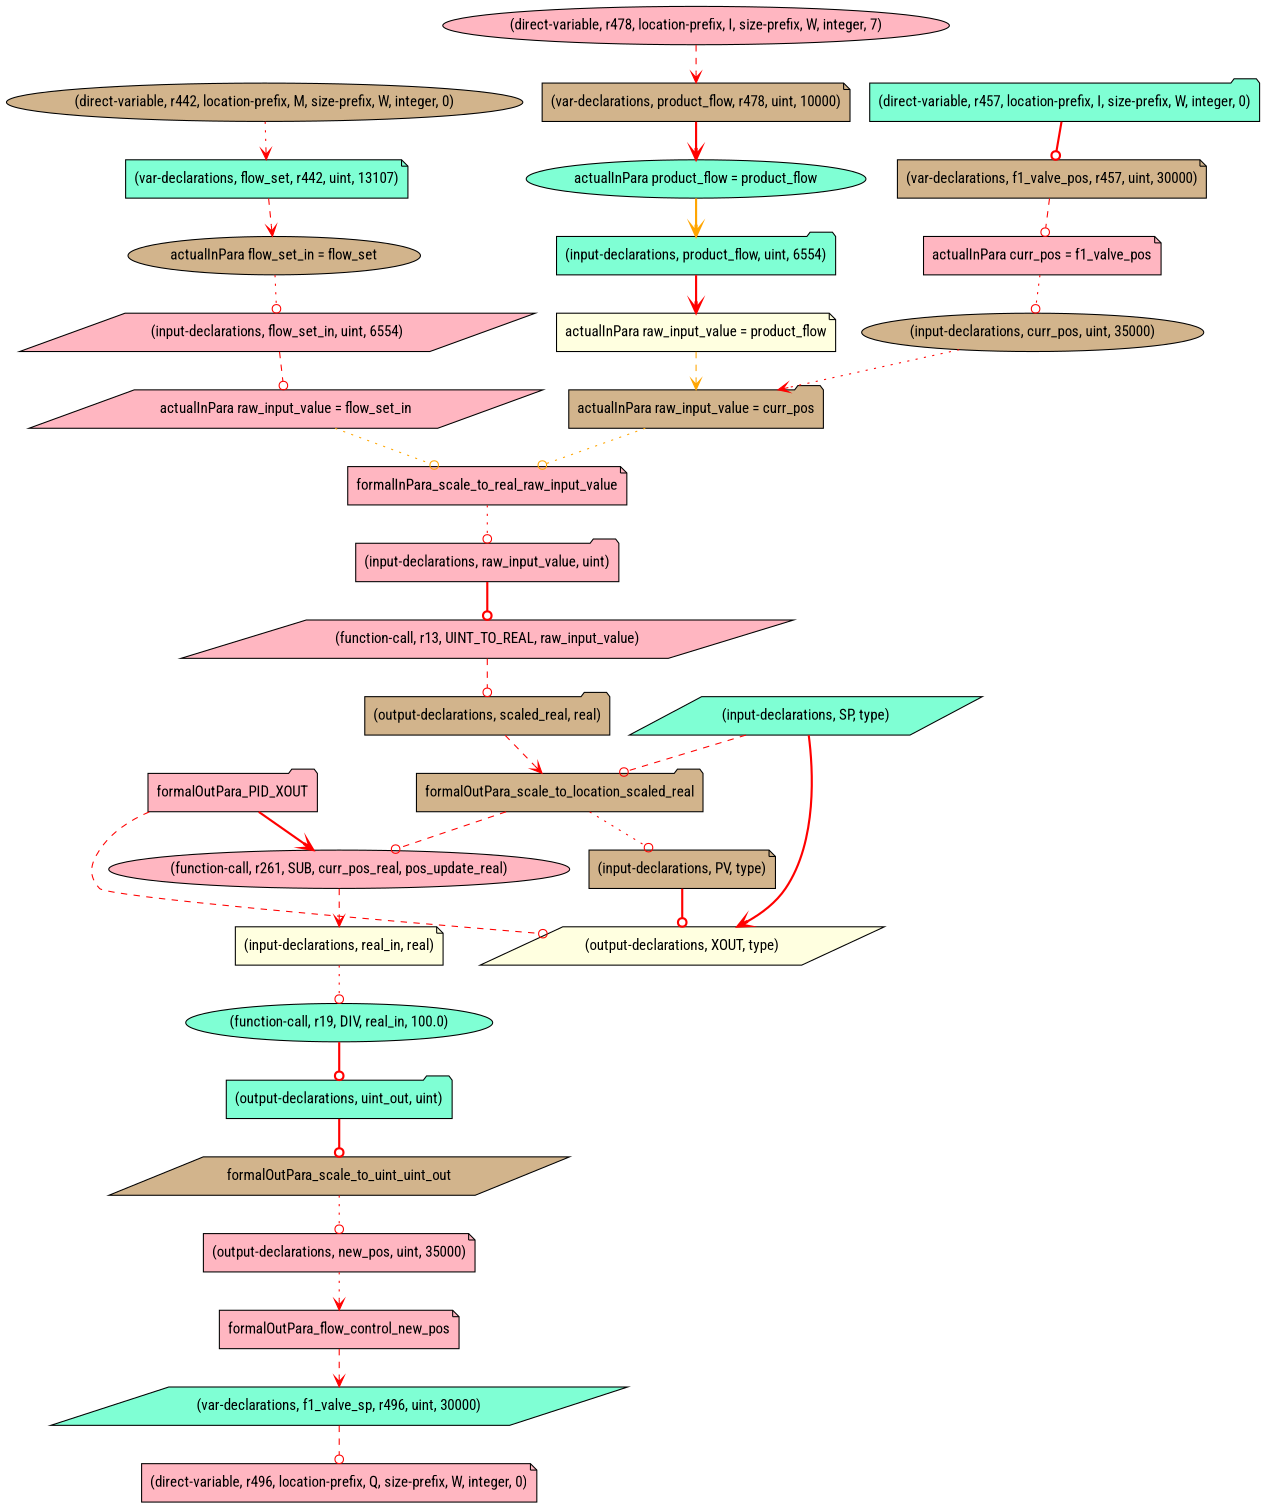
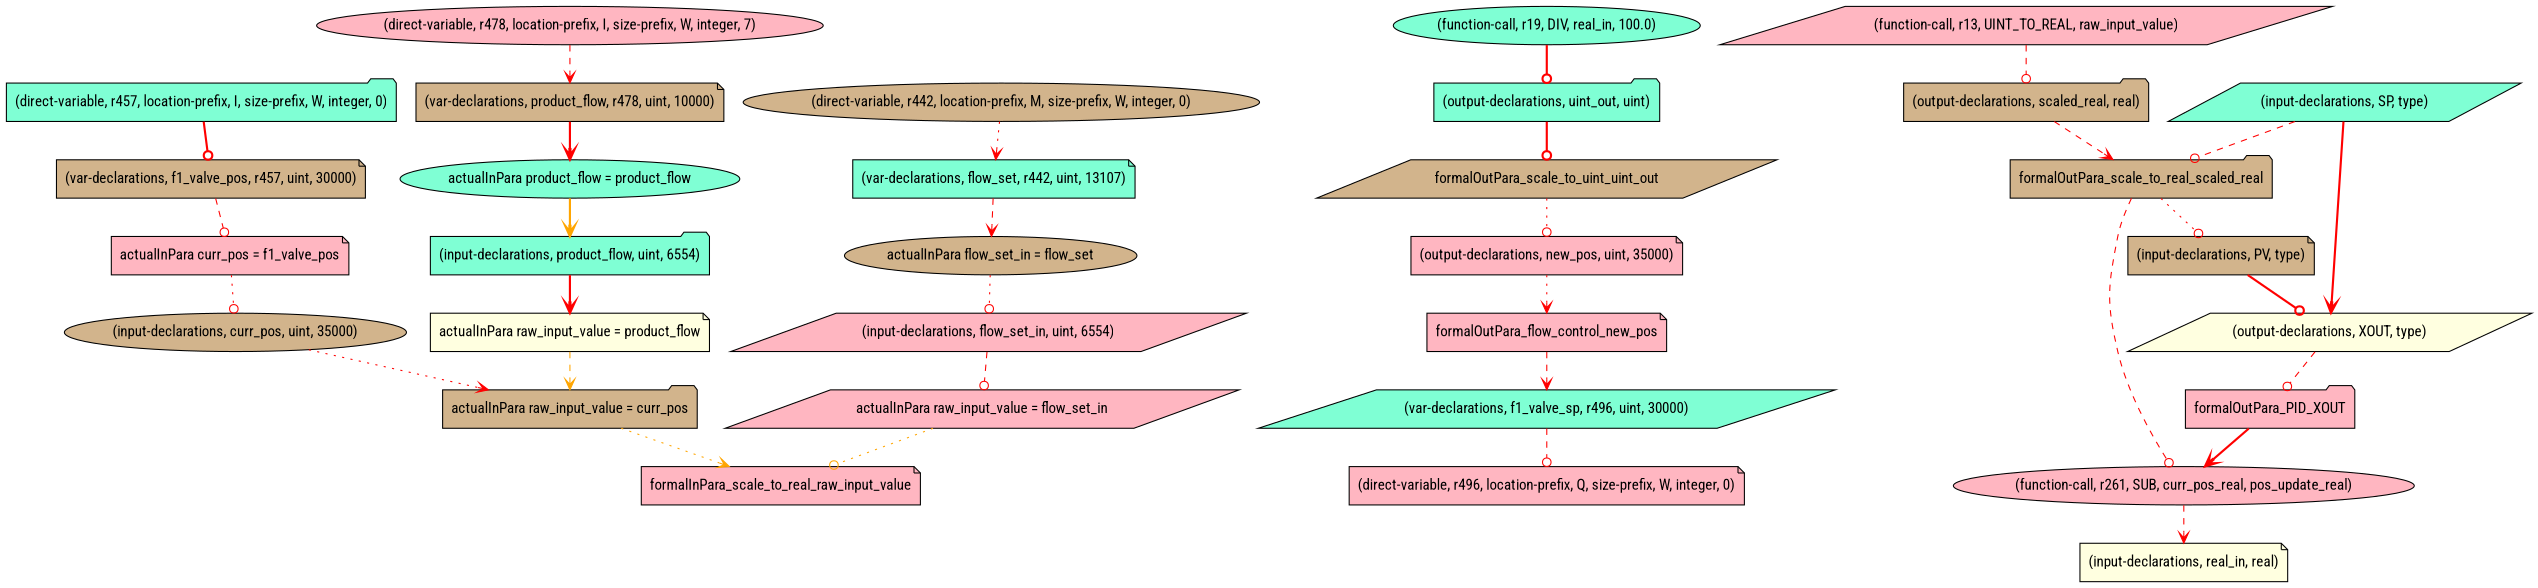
edge "actualInPara raw_input_value = curr_pos" -> "formalInPara_scale_to_real_raw_input_value": arrowhead odot -> vee
node "(input-declarations, raw_input_value, uint)": removed
node "formalOutPara_scale_to_location_scaled_real": label "formalOutPara_scale_to_location_scaled_real" -> "formalOutPara_scale_to_real_scaled_real"
edge "formalOutPara_PID_XOUT" -> "(output-declarations, XOUT, type)": reversed
edge "(input-declarations, real_in, real)" -> "(function-call, r19, DIV, real_in, 100.0)": removed
